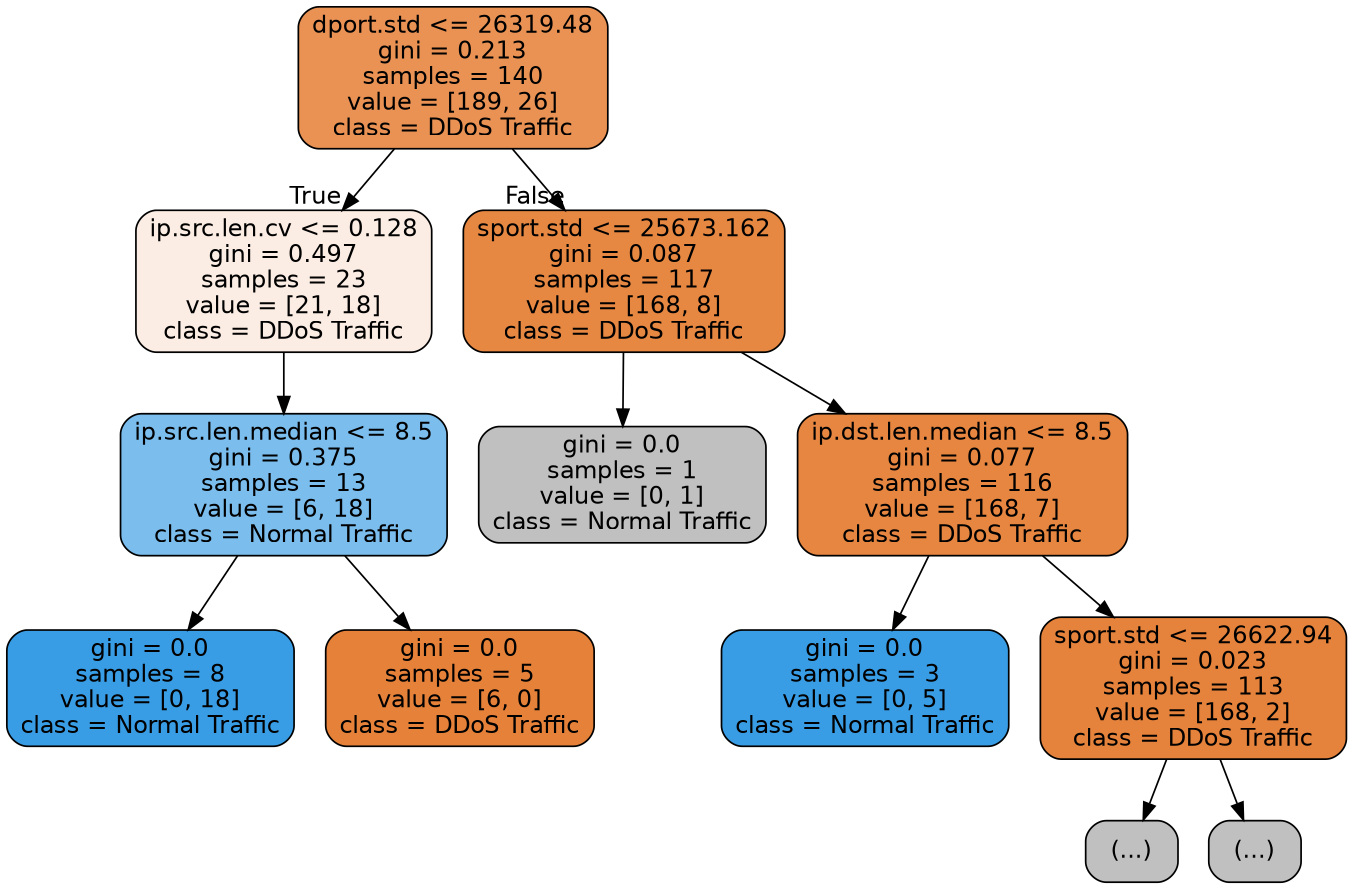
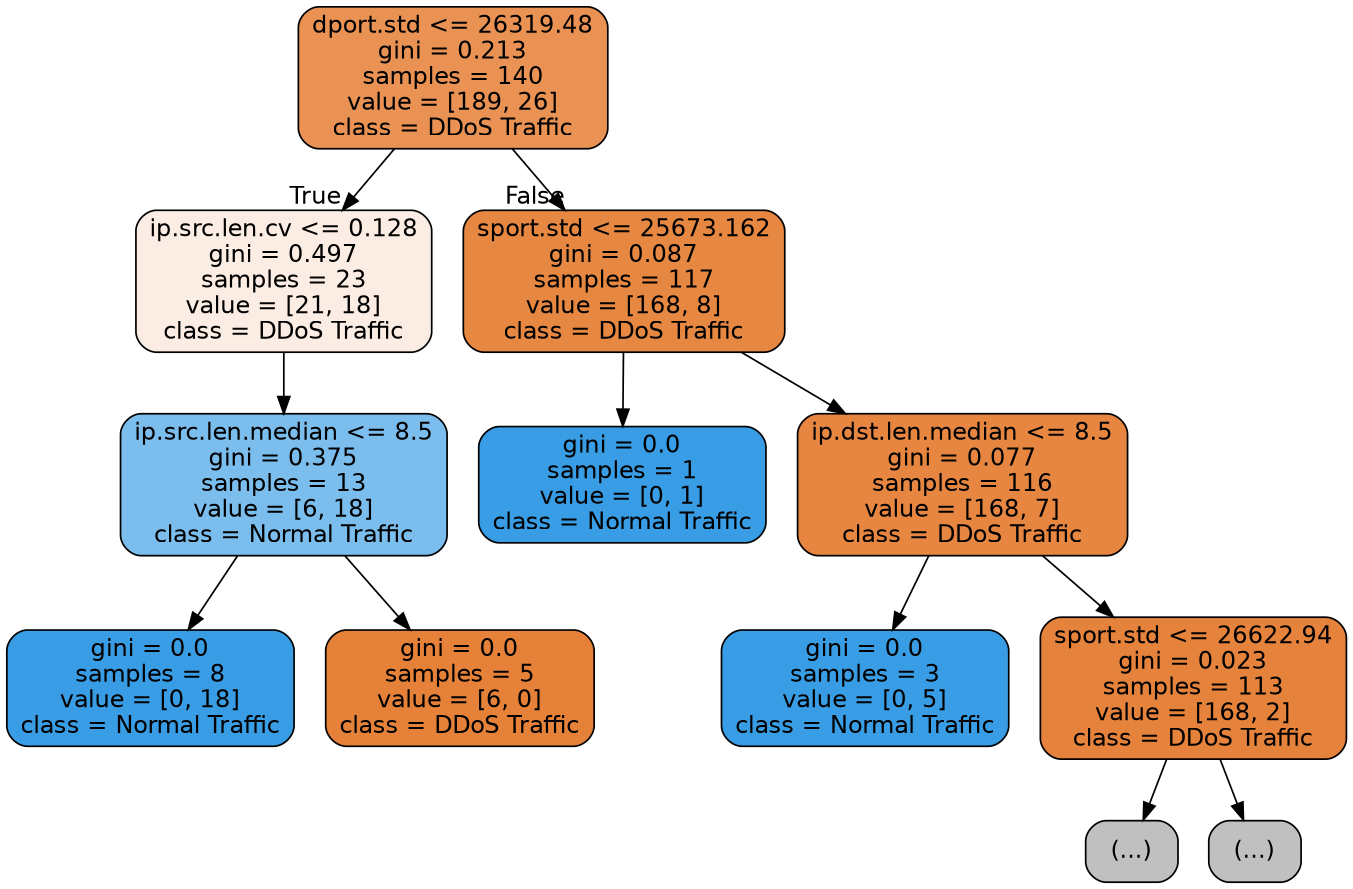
node "gini = 0.0 samples = 1 value = [0, 1] class = Normal Traffic": fillcolor #c0c0c0 -> #399de5
